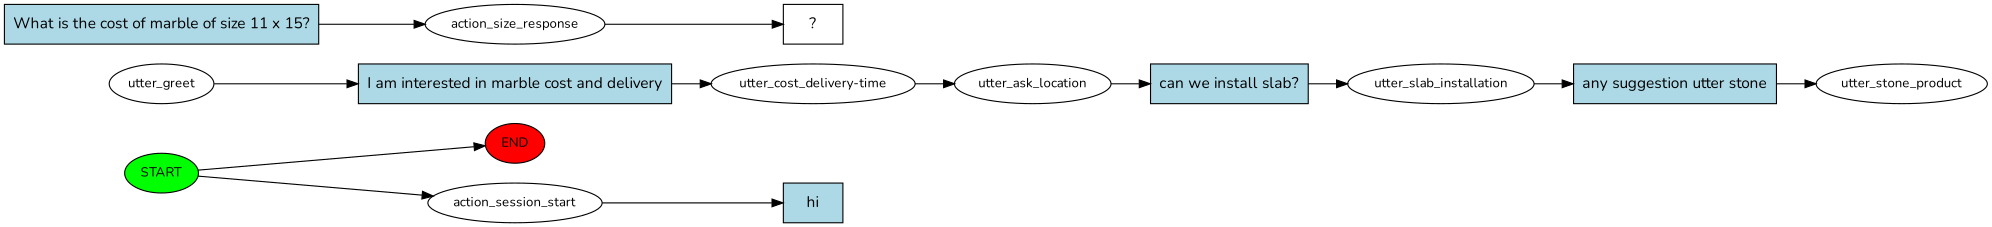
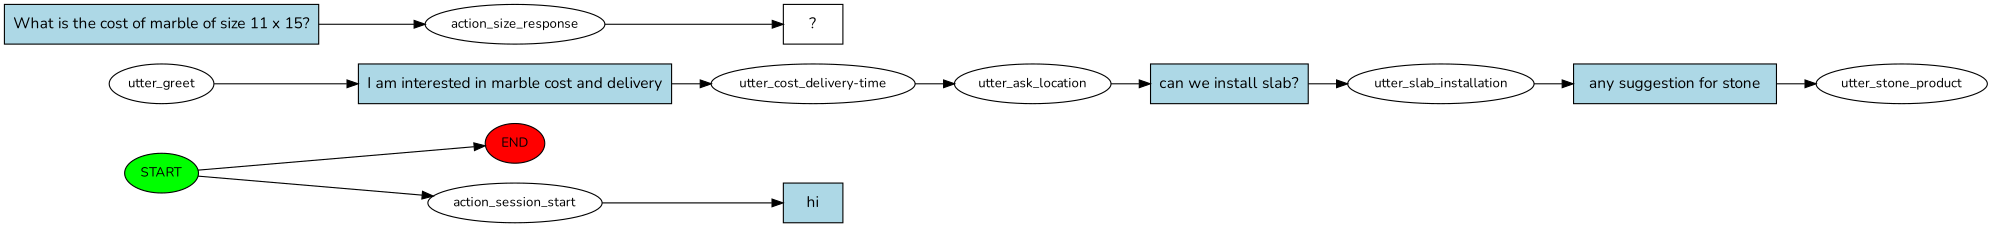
node "any suggestion utter stone": label "any suggestion utter stone" -> "any suggestion for stone"
